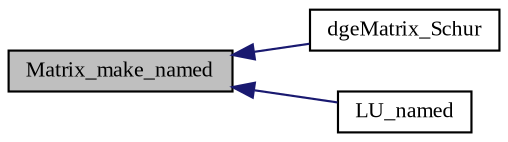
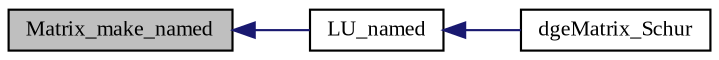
edge "dgeMatrix_Schur" -> "Matrix_make_named": now "dgeMatrix_Schur" -> "LU_named"
